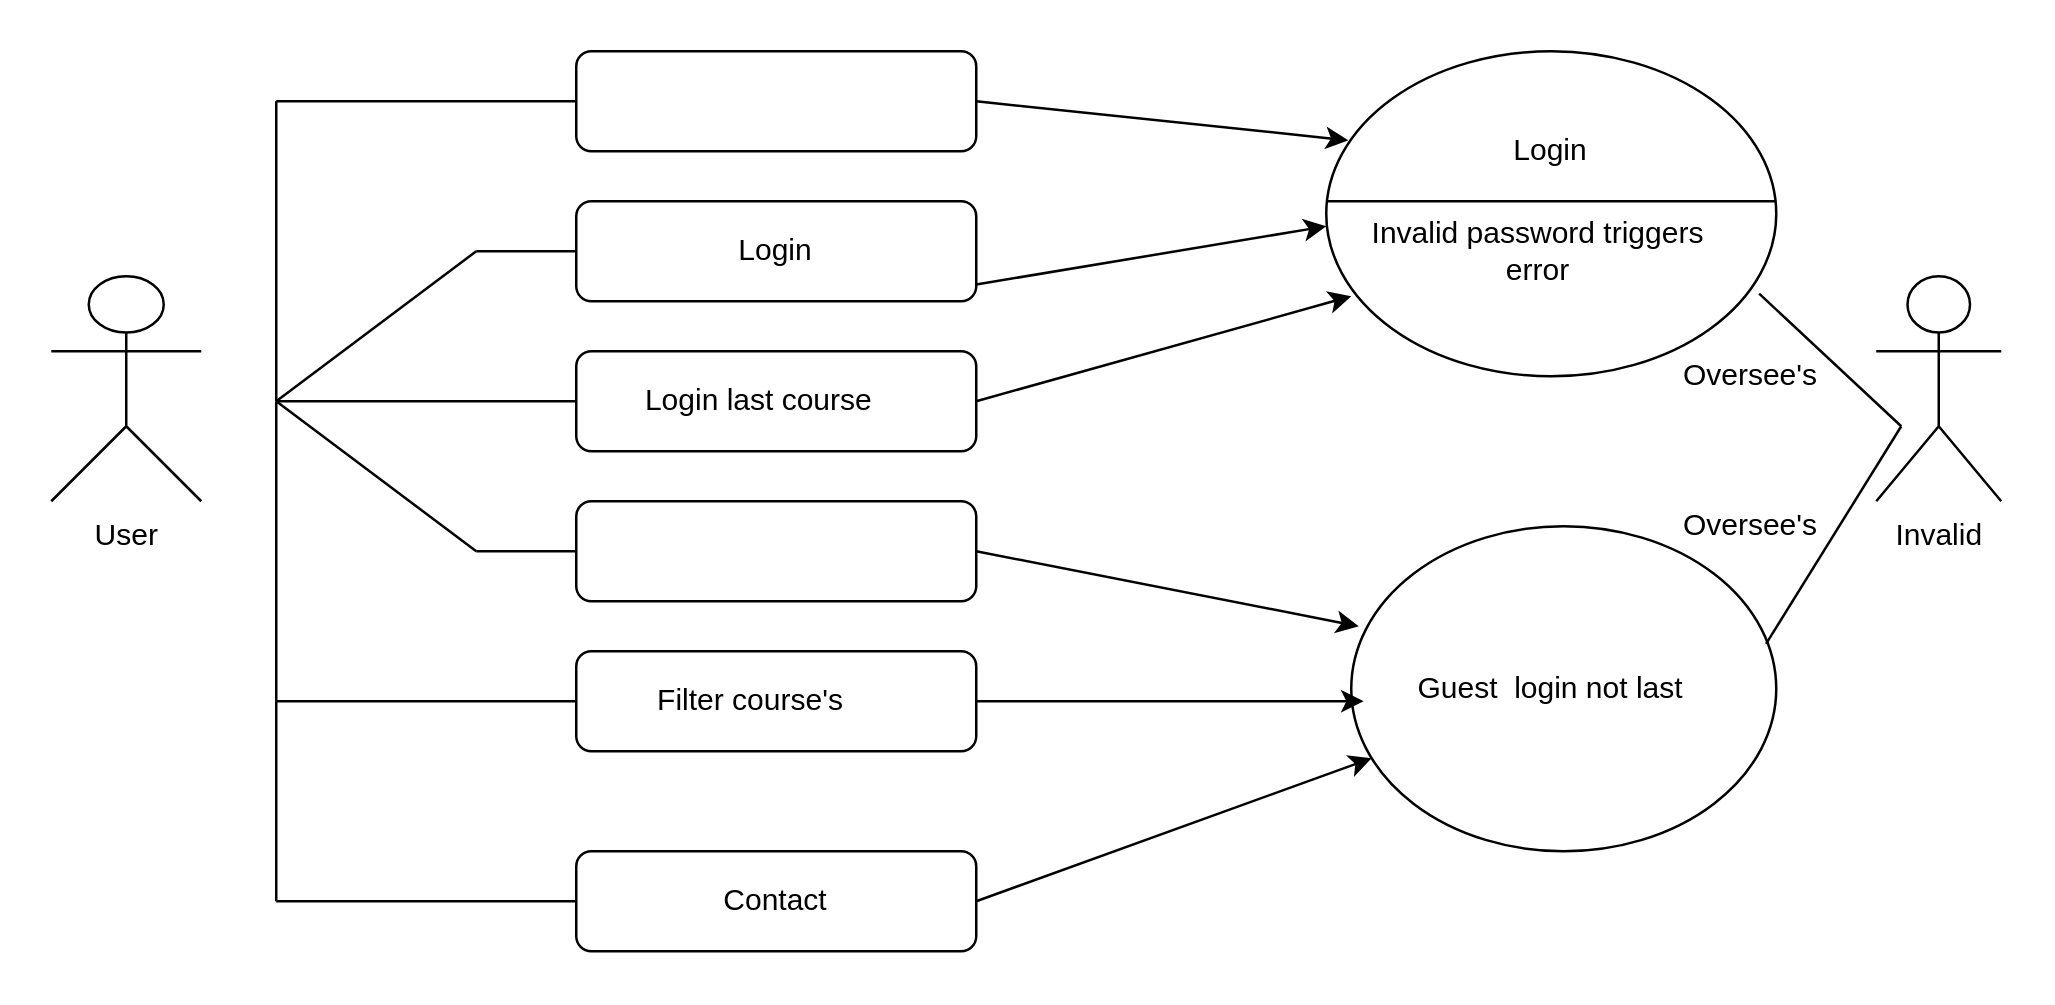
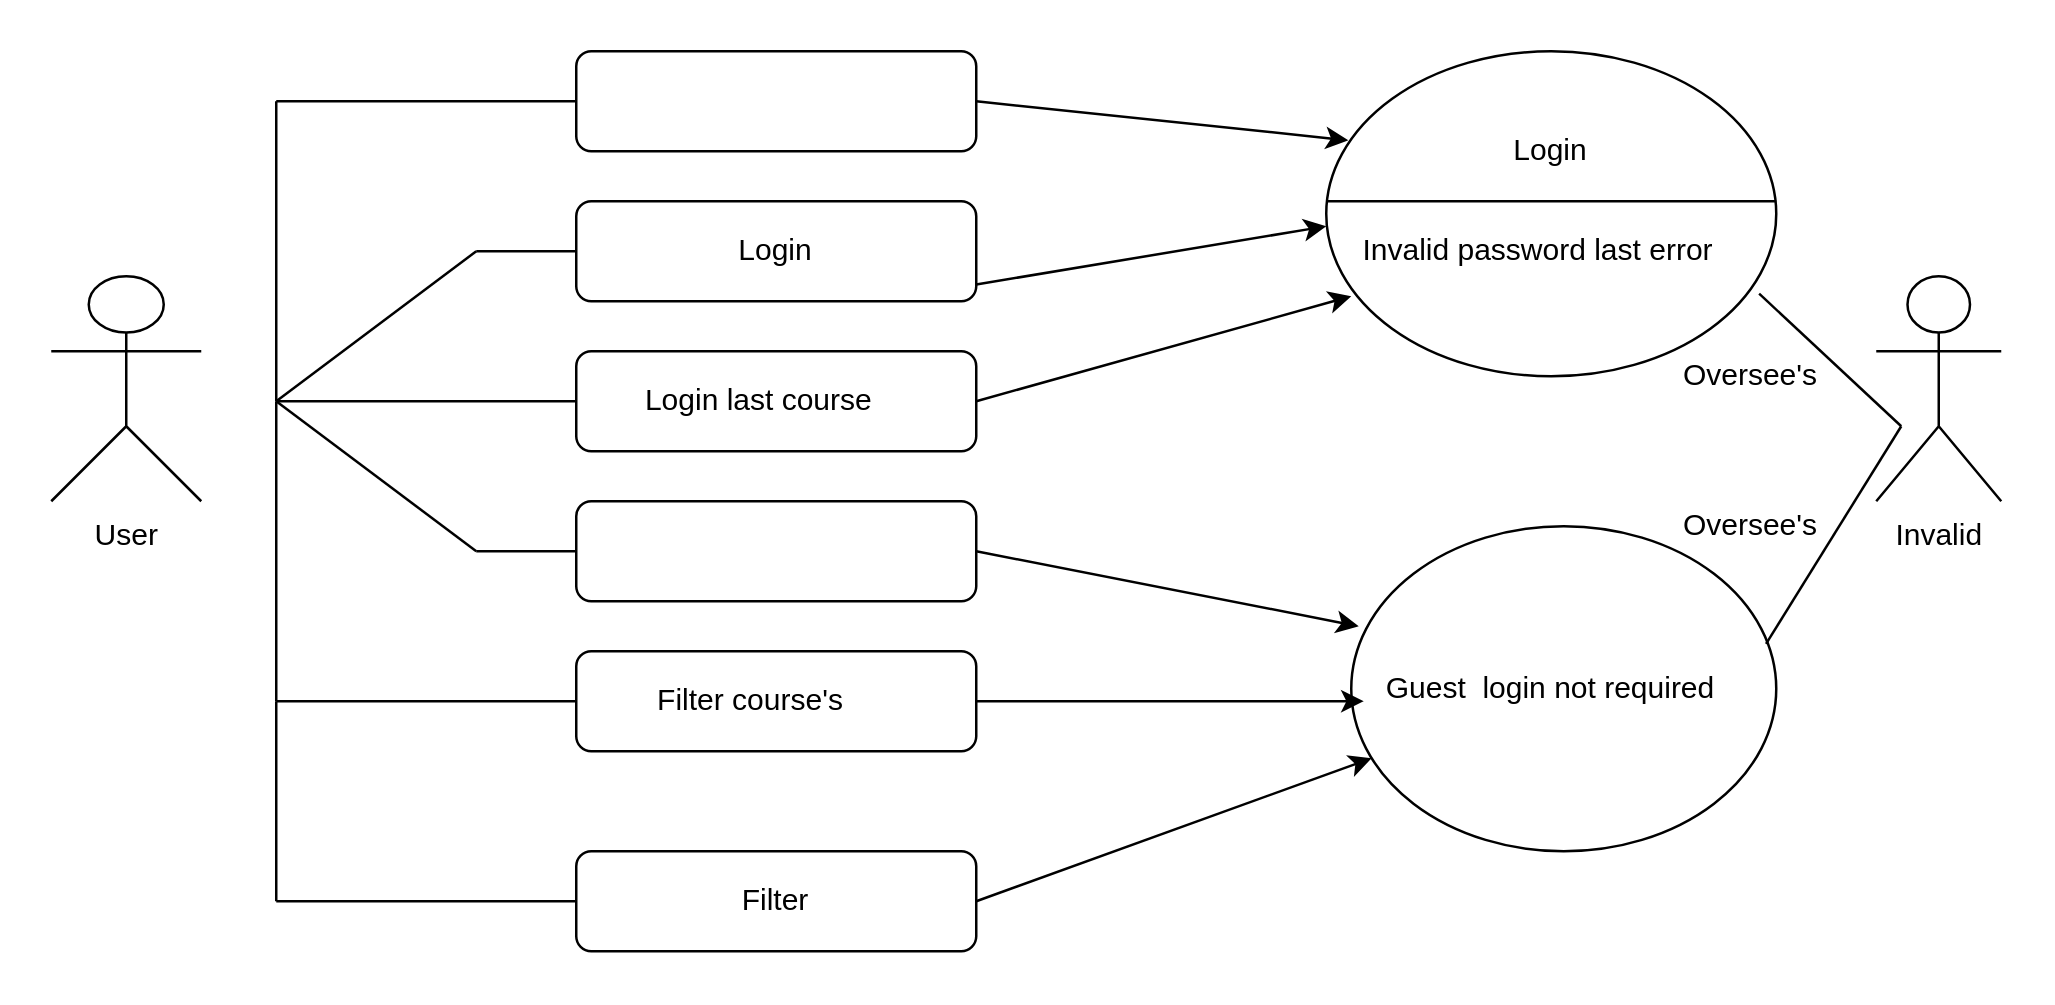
node "Invalid password triggers error": label "Invalid password triggers error" -> "Invalid password last error"
node "Guest login not last": label "Guest login not last" -> "Guest login not required"
node "Contact": label "Contact" -> "Filter"
